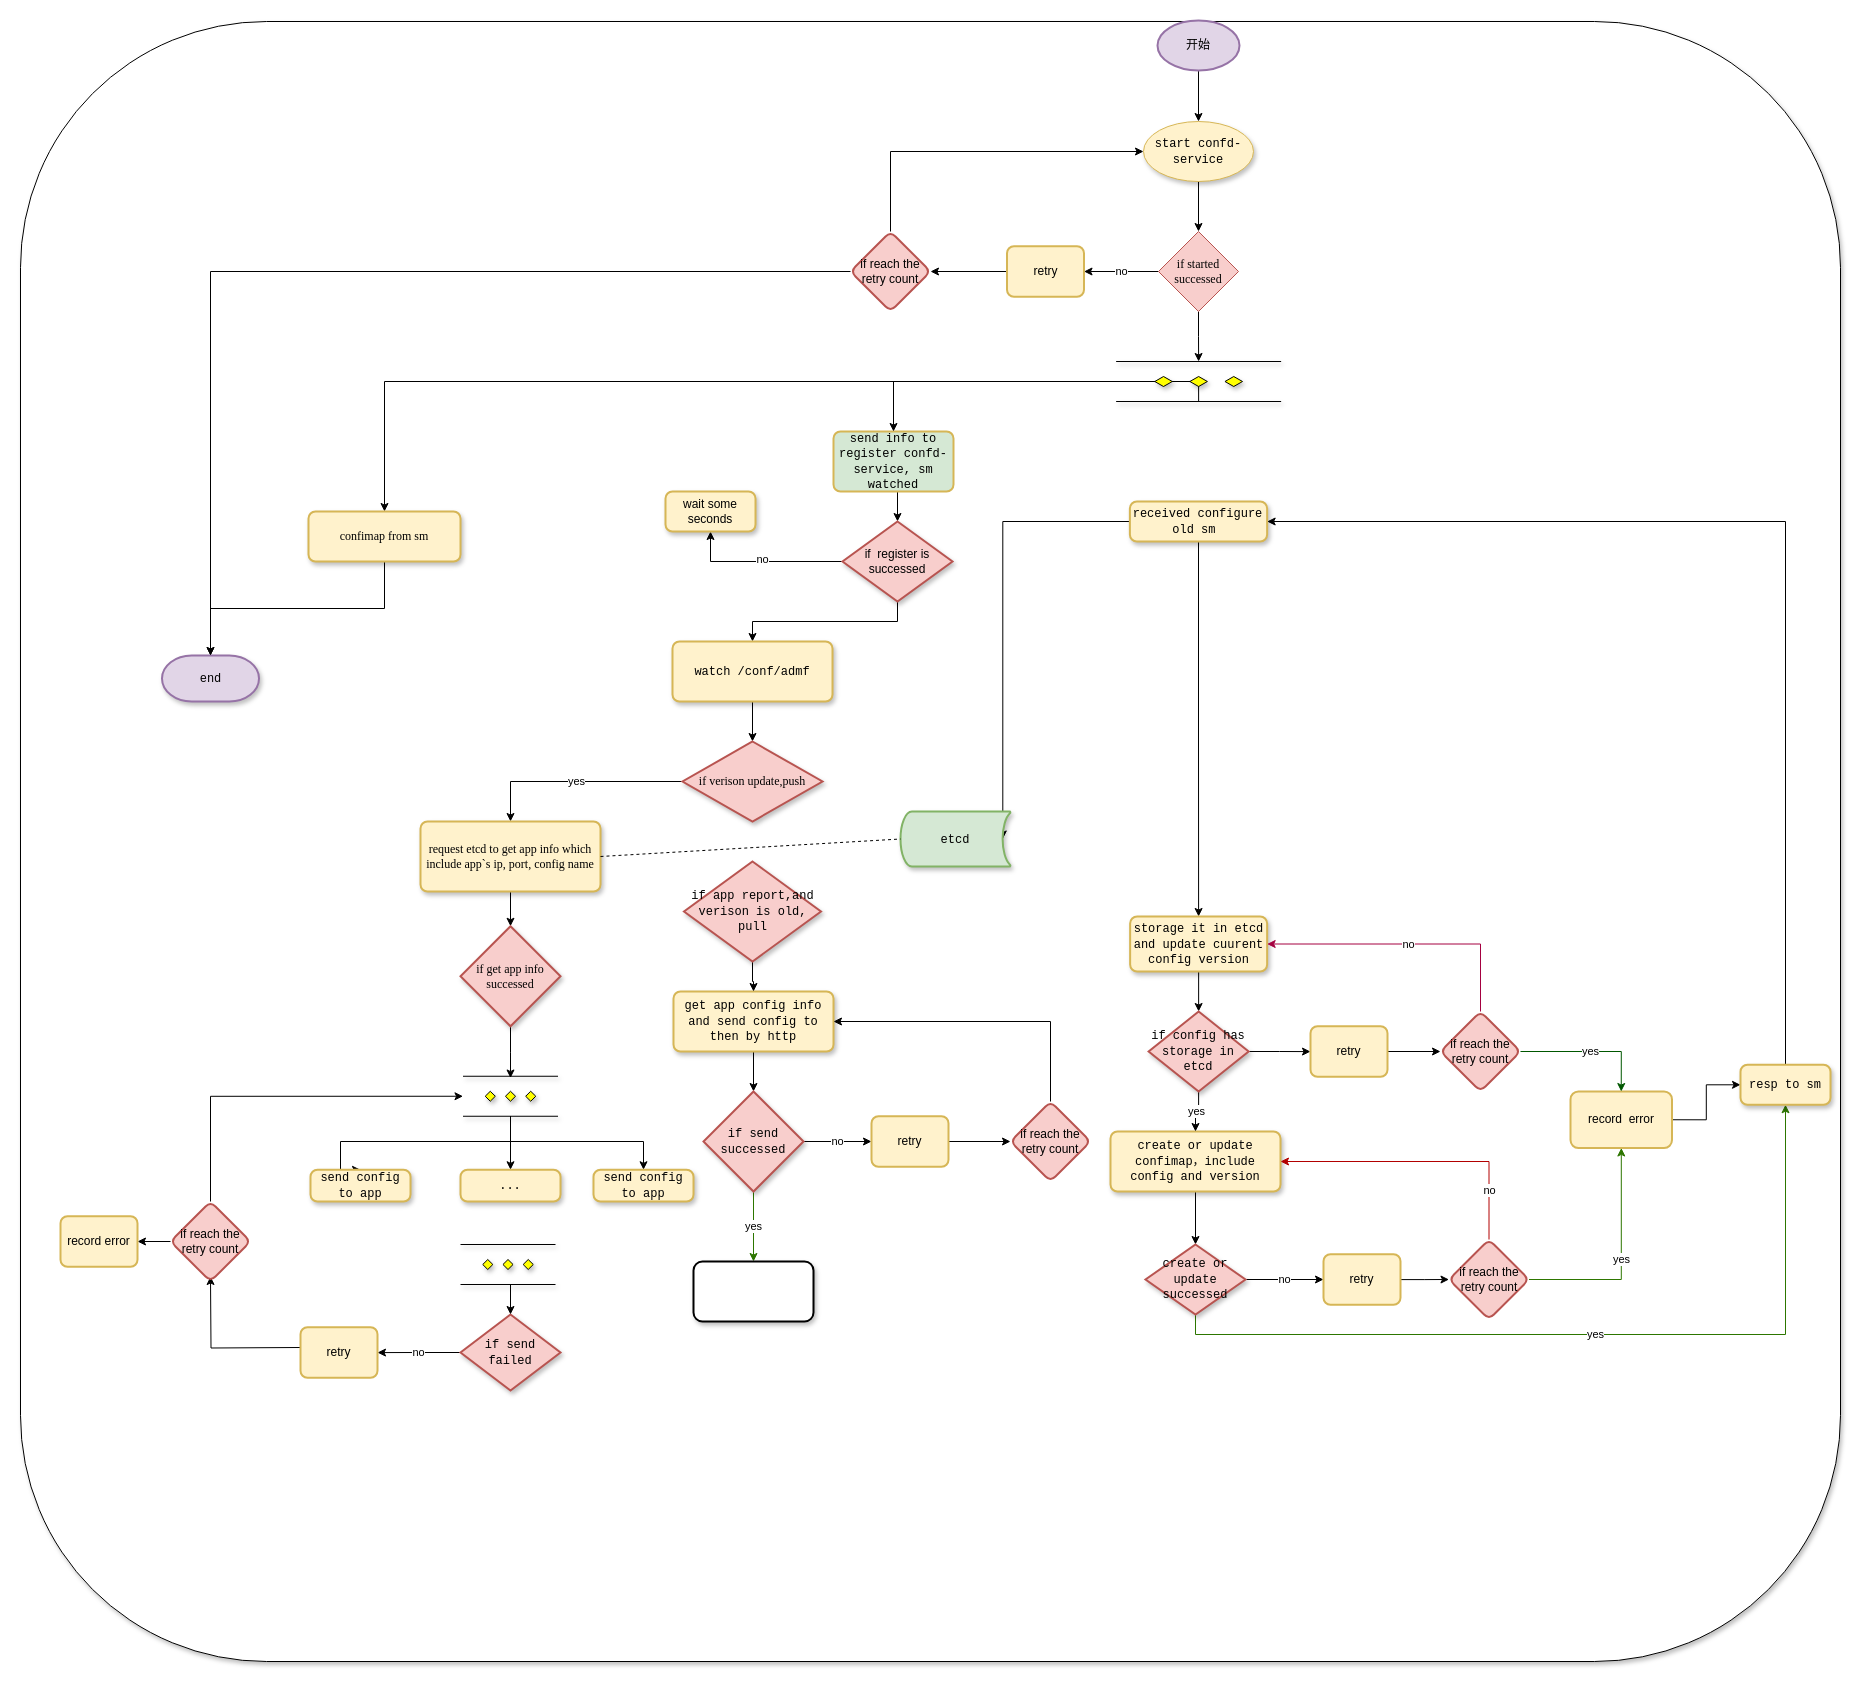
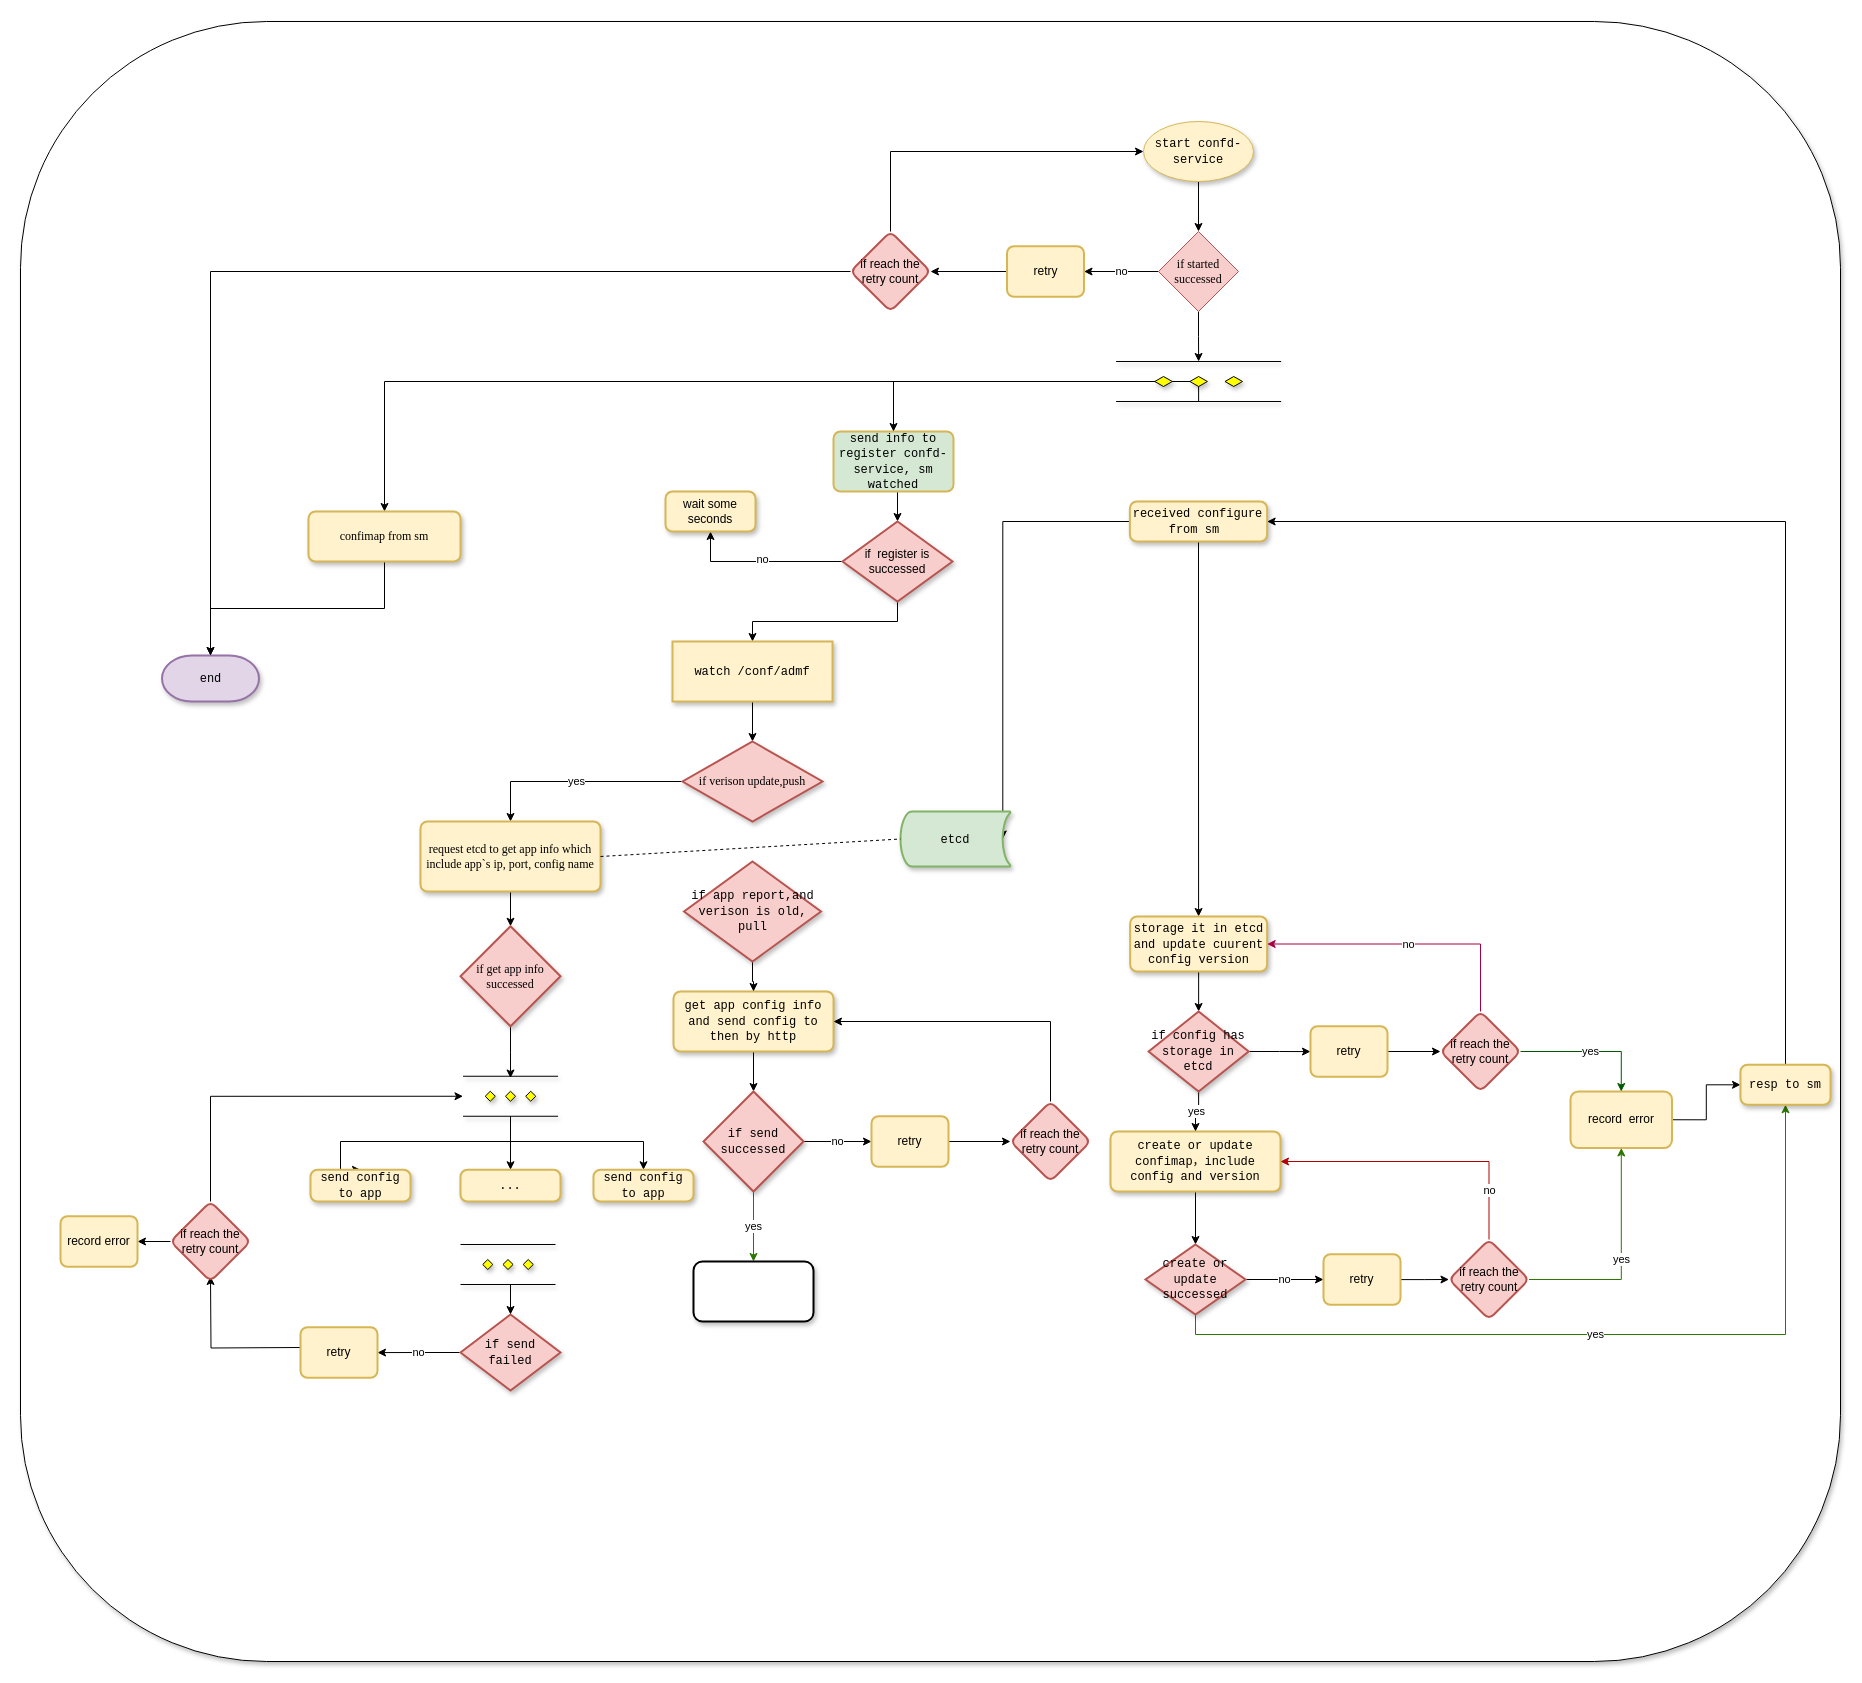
node "开始": removed
edge "开始" -> "start confd-service": removed
node "received configure old sm": label "received configure old sm" -> "received configure from sm"
node "watch /conf/admf": shape rounded rectangle -> rectangle
